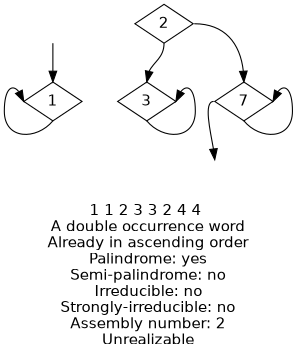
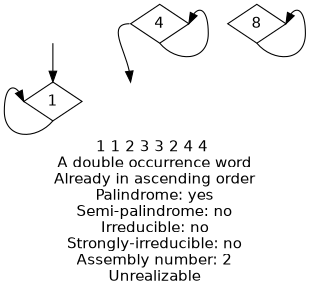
node "2": removed
node "3": label "3" -> "8"
node "7": label "7" -> "4"
